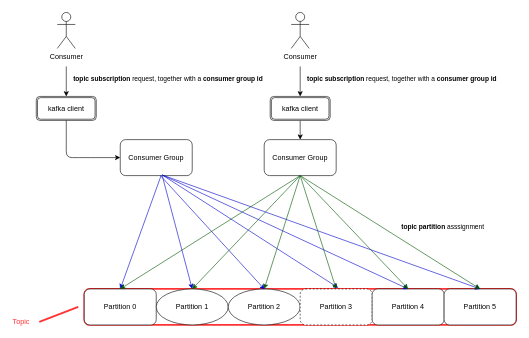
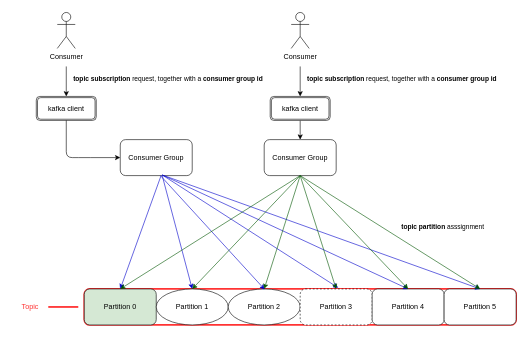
node "Partition 0": fillcolor #ffffff -> #d5e8d4
node "Topic": moved (21, 322) -> (30, 307)
